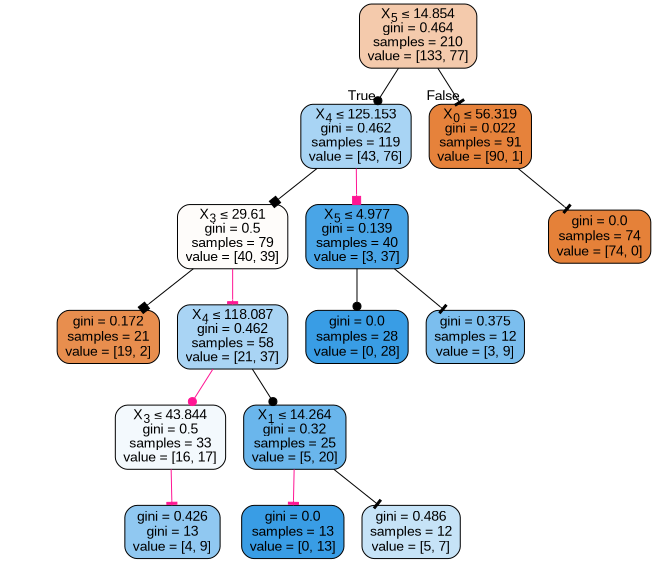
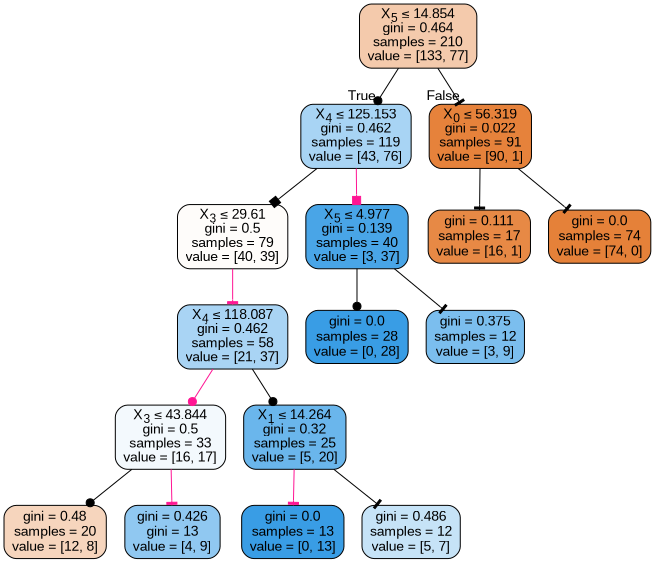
node "gini = 0.111": added
node "gini = 0.172": removed
node "gini = 0.48": added
